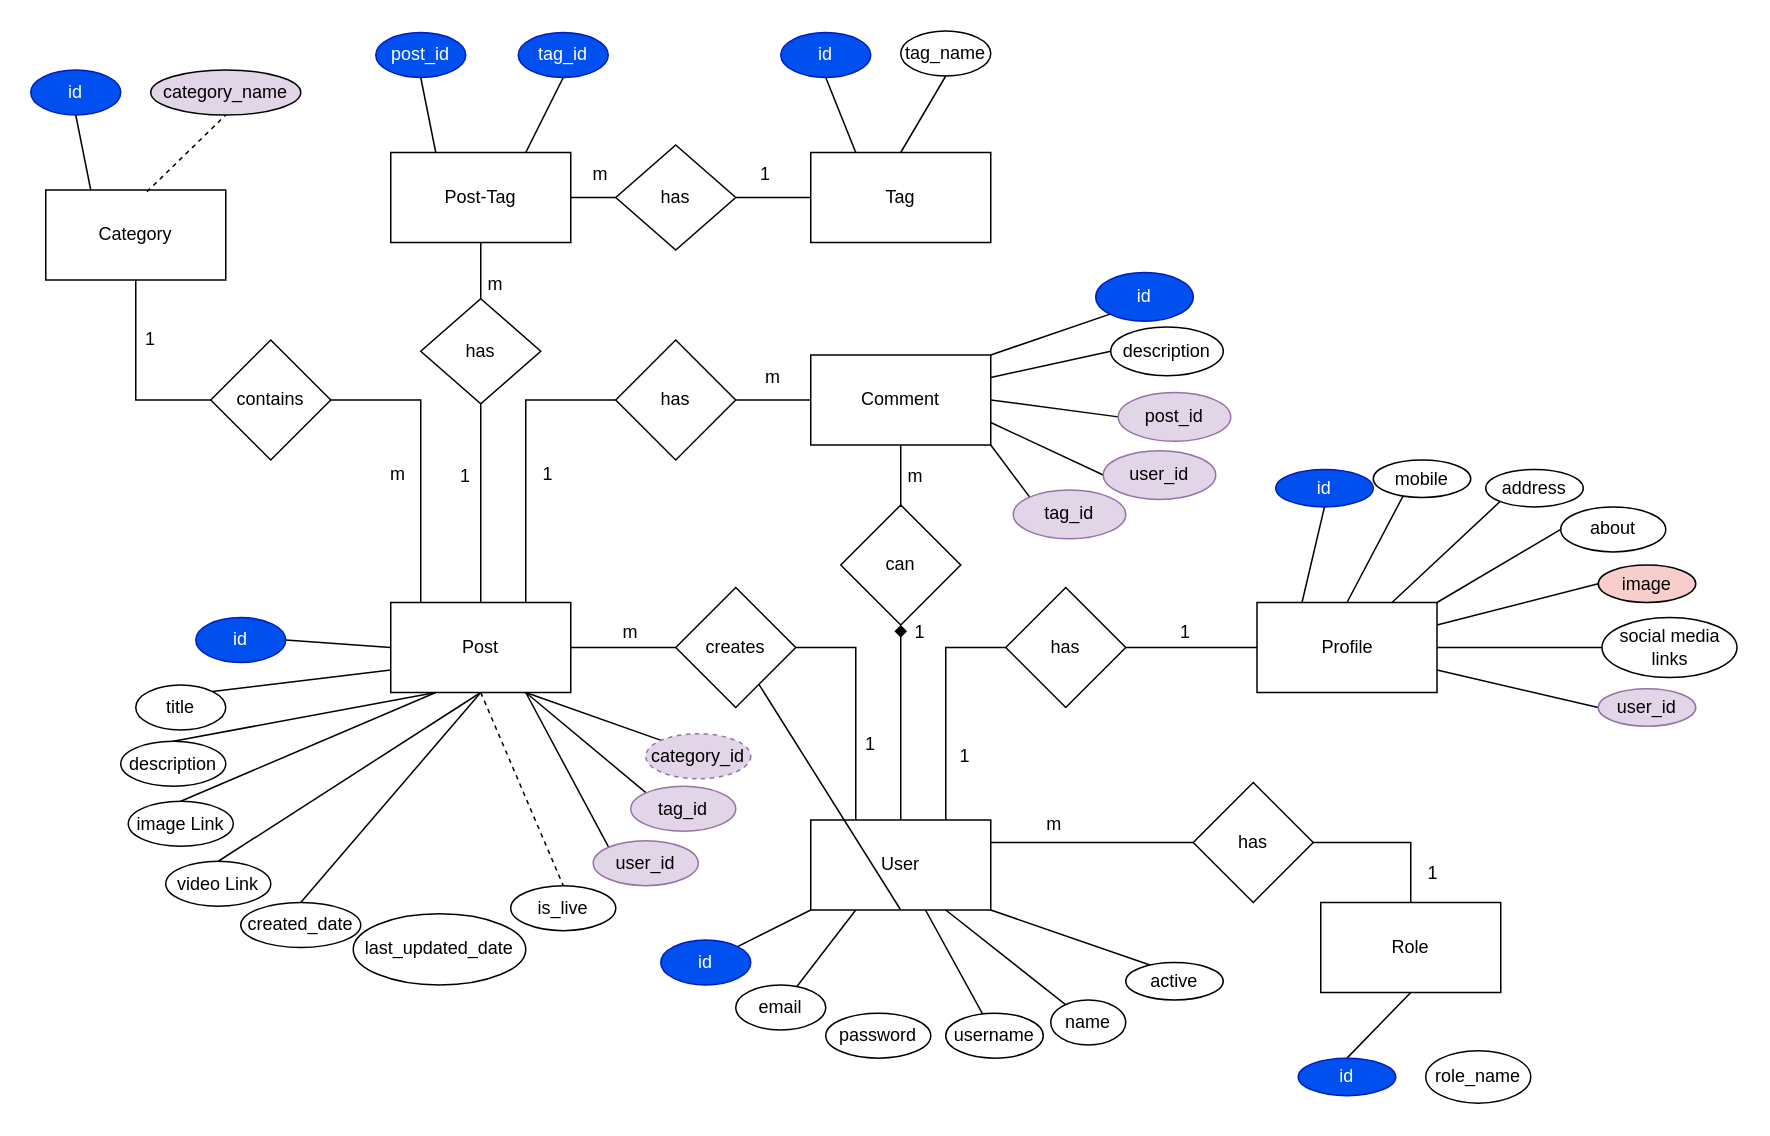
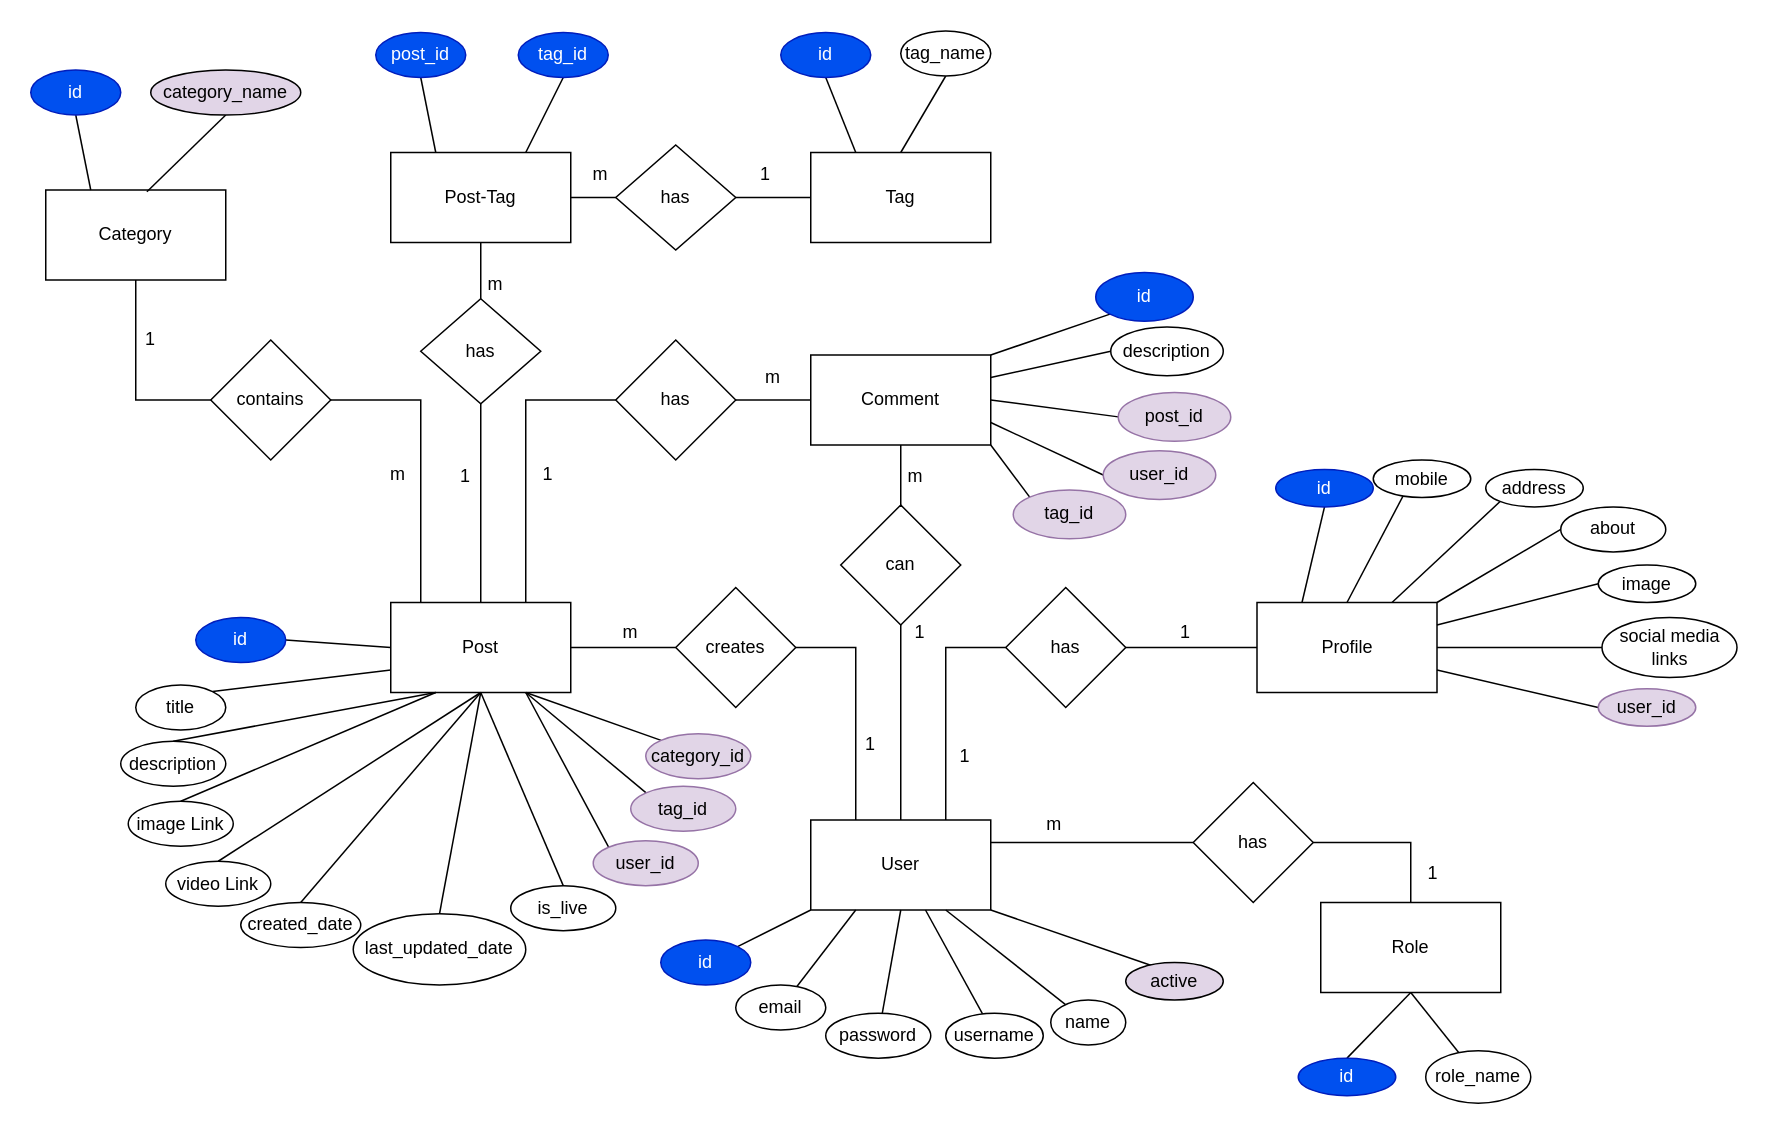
edge "category_name" -- "Category": style dashed -> solid
node "image": fillcolor #f8cecc -> #ffffff
edge "User" -> "can": arrowhead diamond -> none
node "category_id": style dashed -> solid
edge "Post" -- "is_live": style dashed -> solid
edge "creates" -- "User": now "password" -- "User"
edge "Post" -- "last_updated_date": added
node "active": fillcolor #ffffff -> #e1d5e7
edge "Role" -- "role_name": added
